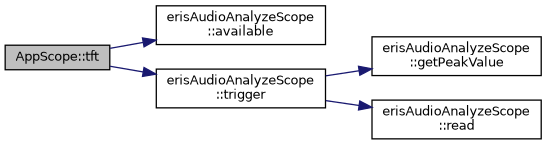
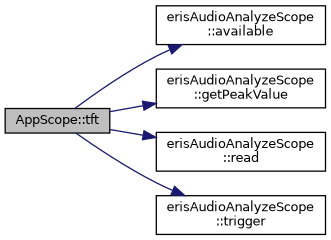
edge "erisAudioAnalyzeScope ::trigger" -> "erisAudioAnalyzeScope ::getPeakValue": now "AppScope::tft" -> "erisAudioAnalyzeScope ::getPeakValue"
edge "erisAudioAnalyzeScope ::trigger" -> "erisAudioAnalyzeScope ::read": now "AppScope::tft" -> "erisAudioAnalyzeScope ::read"
